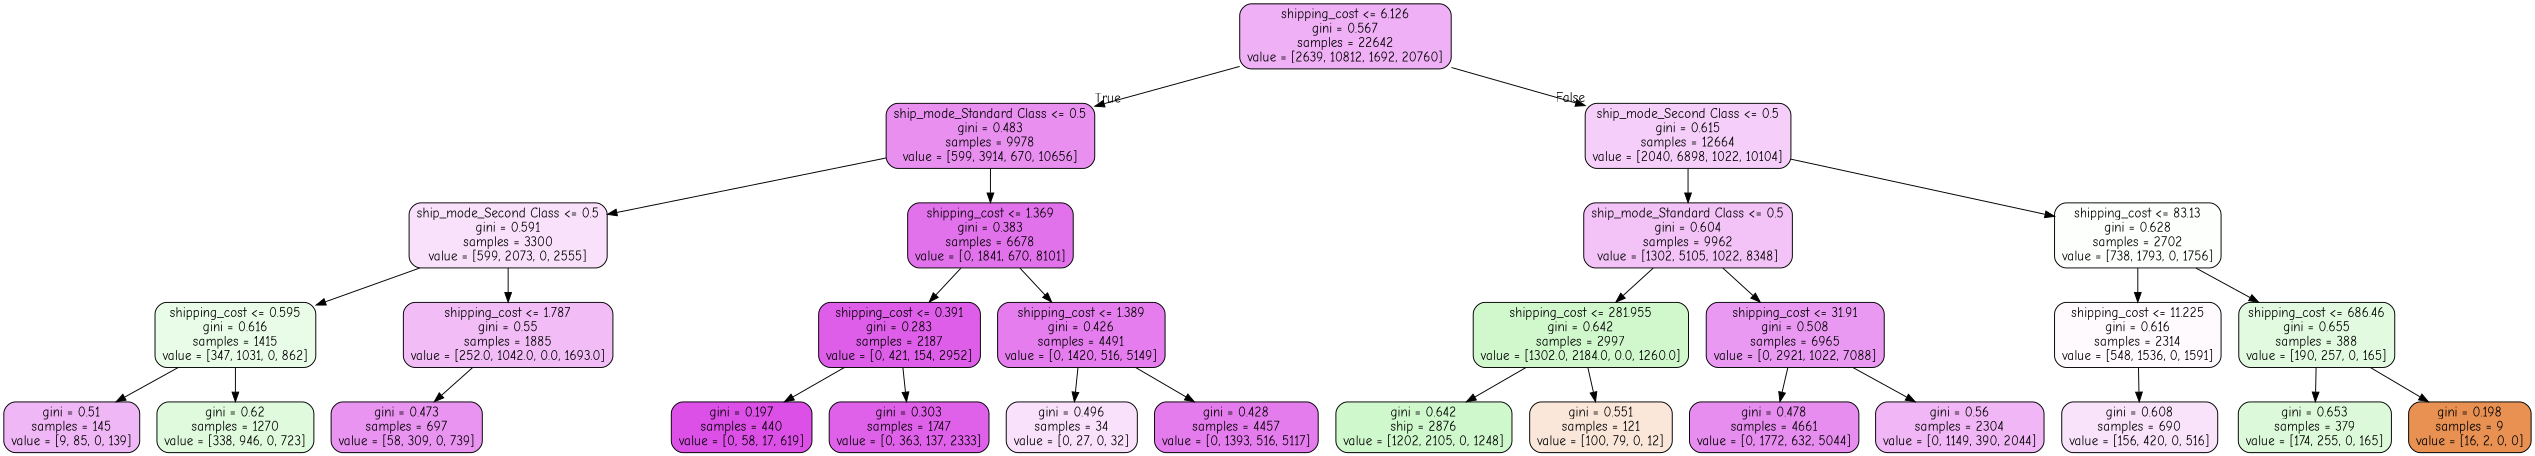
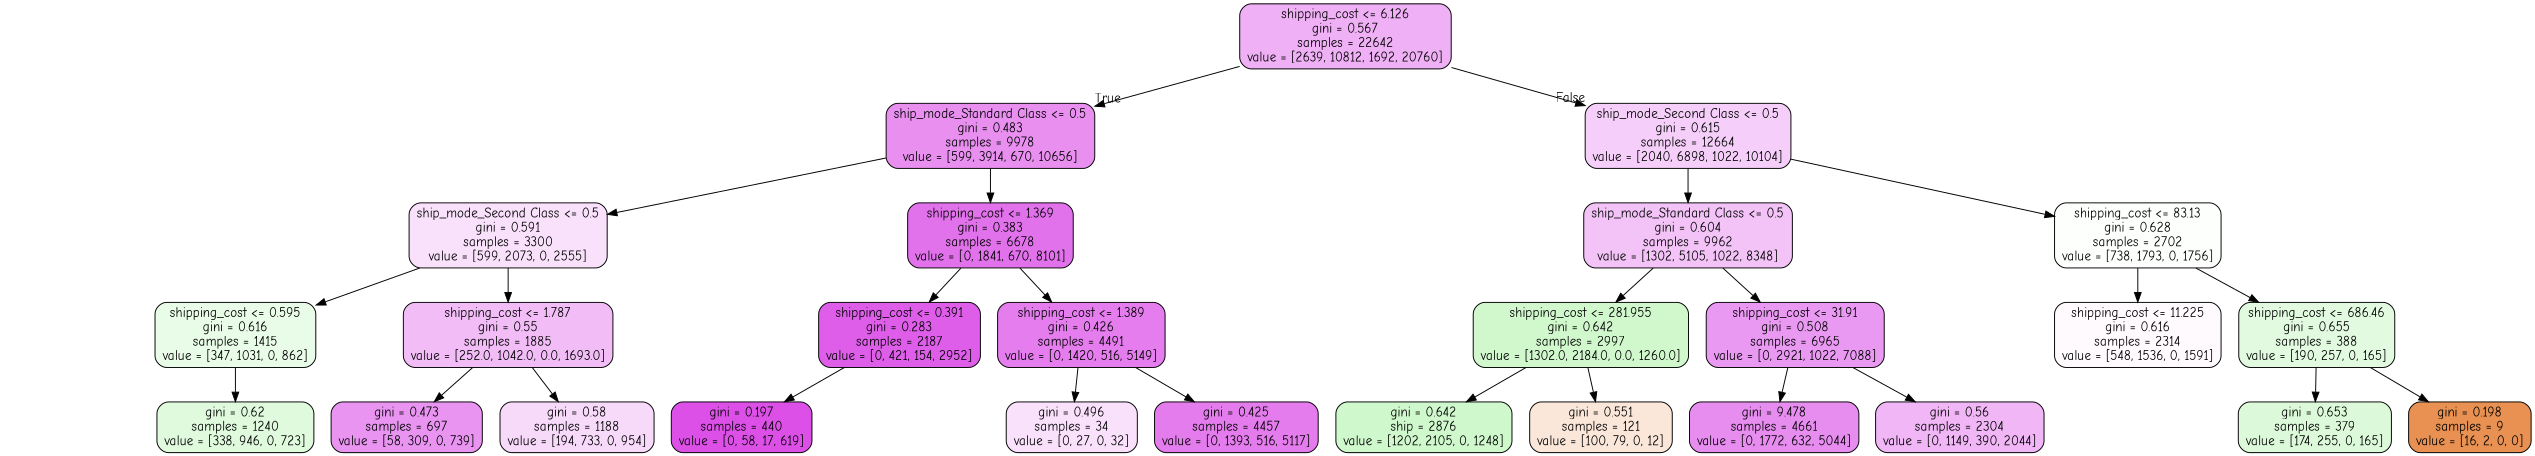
node "gini = 0.51 samples = 145 value = [9, 85, 0, 139]": removed
node "gini = 0.62 samples = 1270 value = [338, 946, 0, 723]": label "gini = 0.62 samples = 1270 value = [338, 946, 0, 723]" -> "gini = 0.62 samples = 1240 value = [338, 946, 0, 723]"
node "gini = 0.58 samples = 1188 value = [194, 733, 0, 954]": added
node "gini = 0.303 samples = 1747 value = [0, 363, 137, 2333]": removed
node "gini = 0.428 samples = 4457 value = [0, 1393, 516, 5117]": label "gini = 0.428 samples = 4457 value = [0, 1393, 516, 5117]" -> "gini = 0.425 samples = 4457 value = [0, 1393, 516, 5117]"
node "gini = 0.478 samples = 4661 value = [0, 1772, 632, 5044]": label "gini = 0.478 samples = 4661 value = [0, 1772, 632, 5044]" -> "gini = 9.478 samples = 4661 value = [0, 1772, 632, 5044]"
node "gini = 0.608 samples = 690 value = [156, 420, 0, 516]": removed
